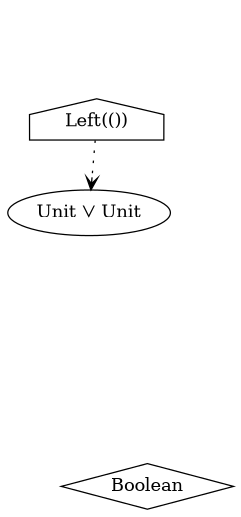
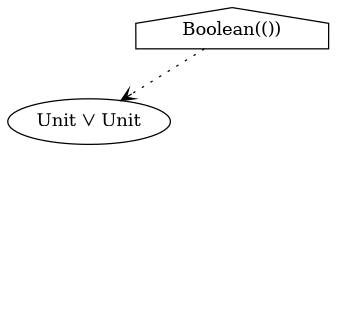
node "Left(())": label "Left(())" -> "Boolean(())"
node "Boolean": removed
